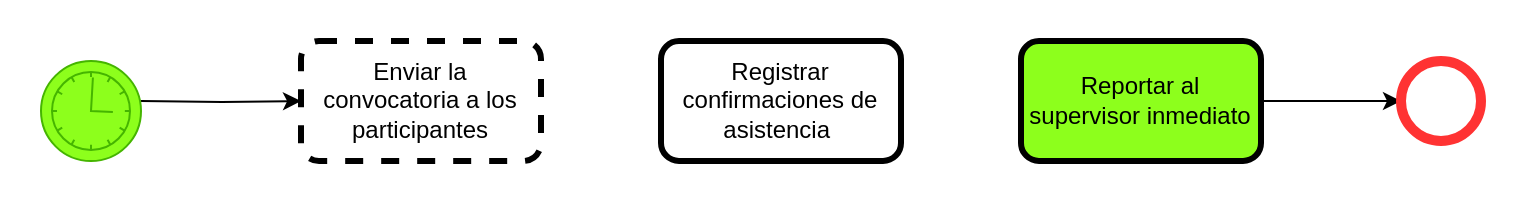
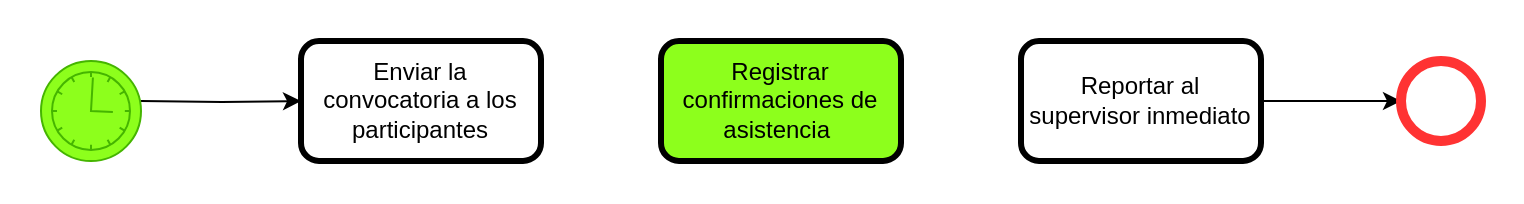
node "Enviar la convocatoria a los participantes": style dashed -> solid
node "Registrar confirmaciones de asistencia": fillcolor #ffffff -> #8dff1c
node "Reportar al supervisor inmediato": fillcolor #8dff1c -> #ffffff
